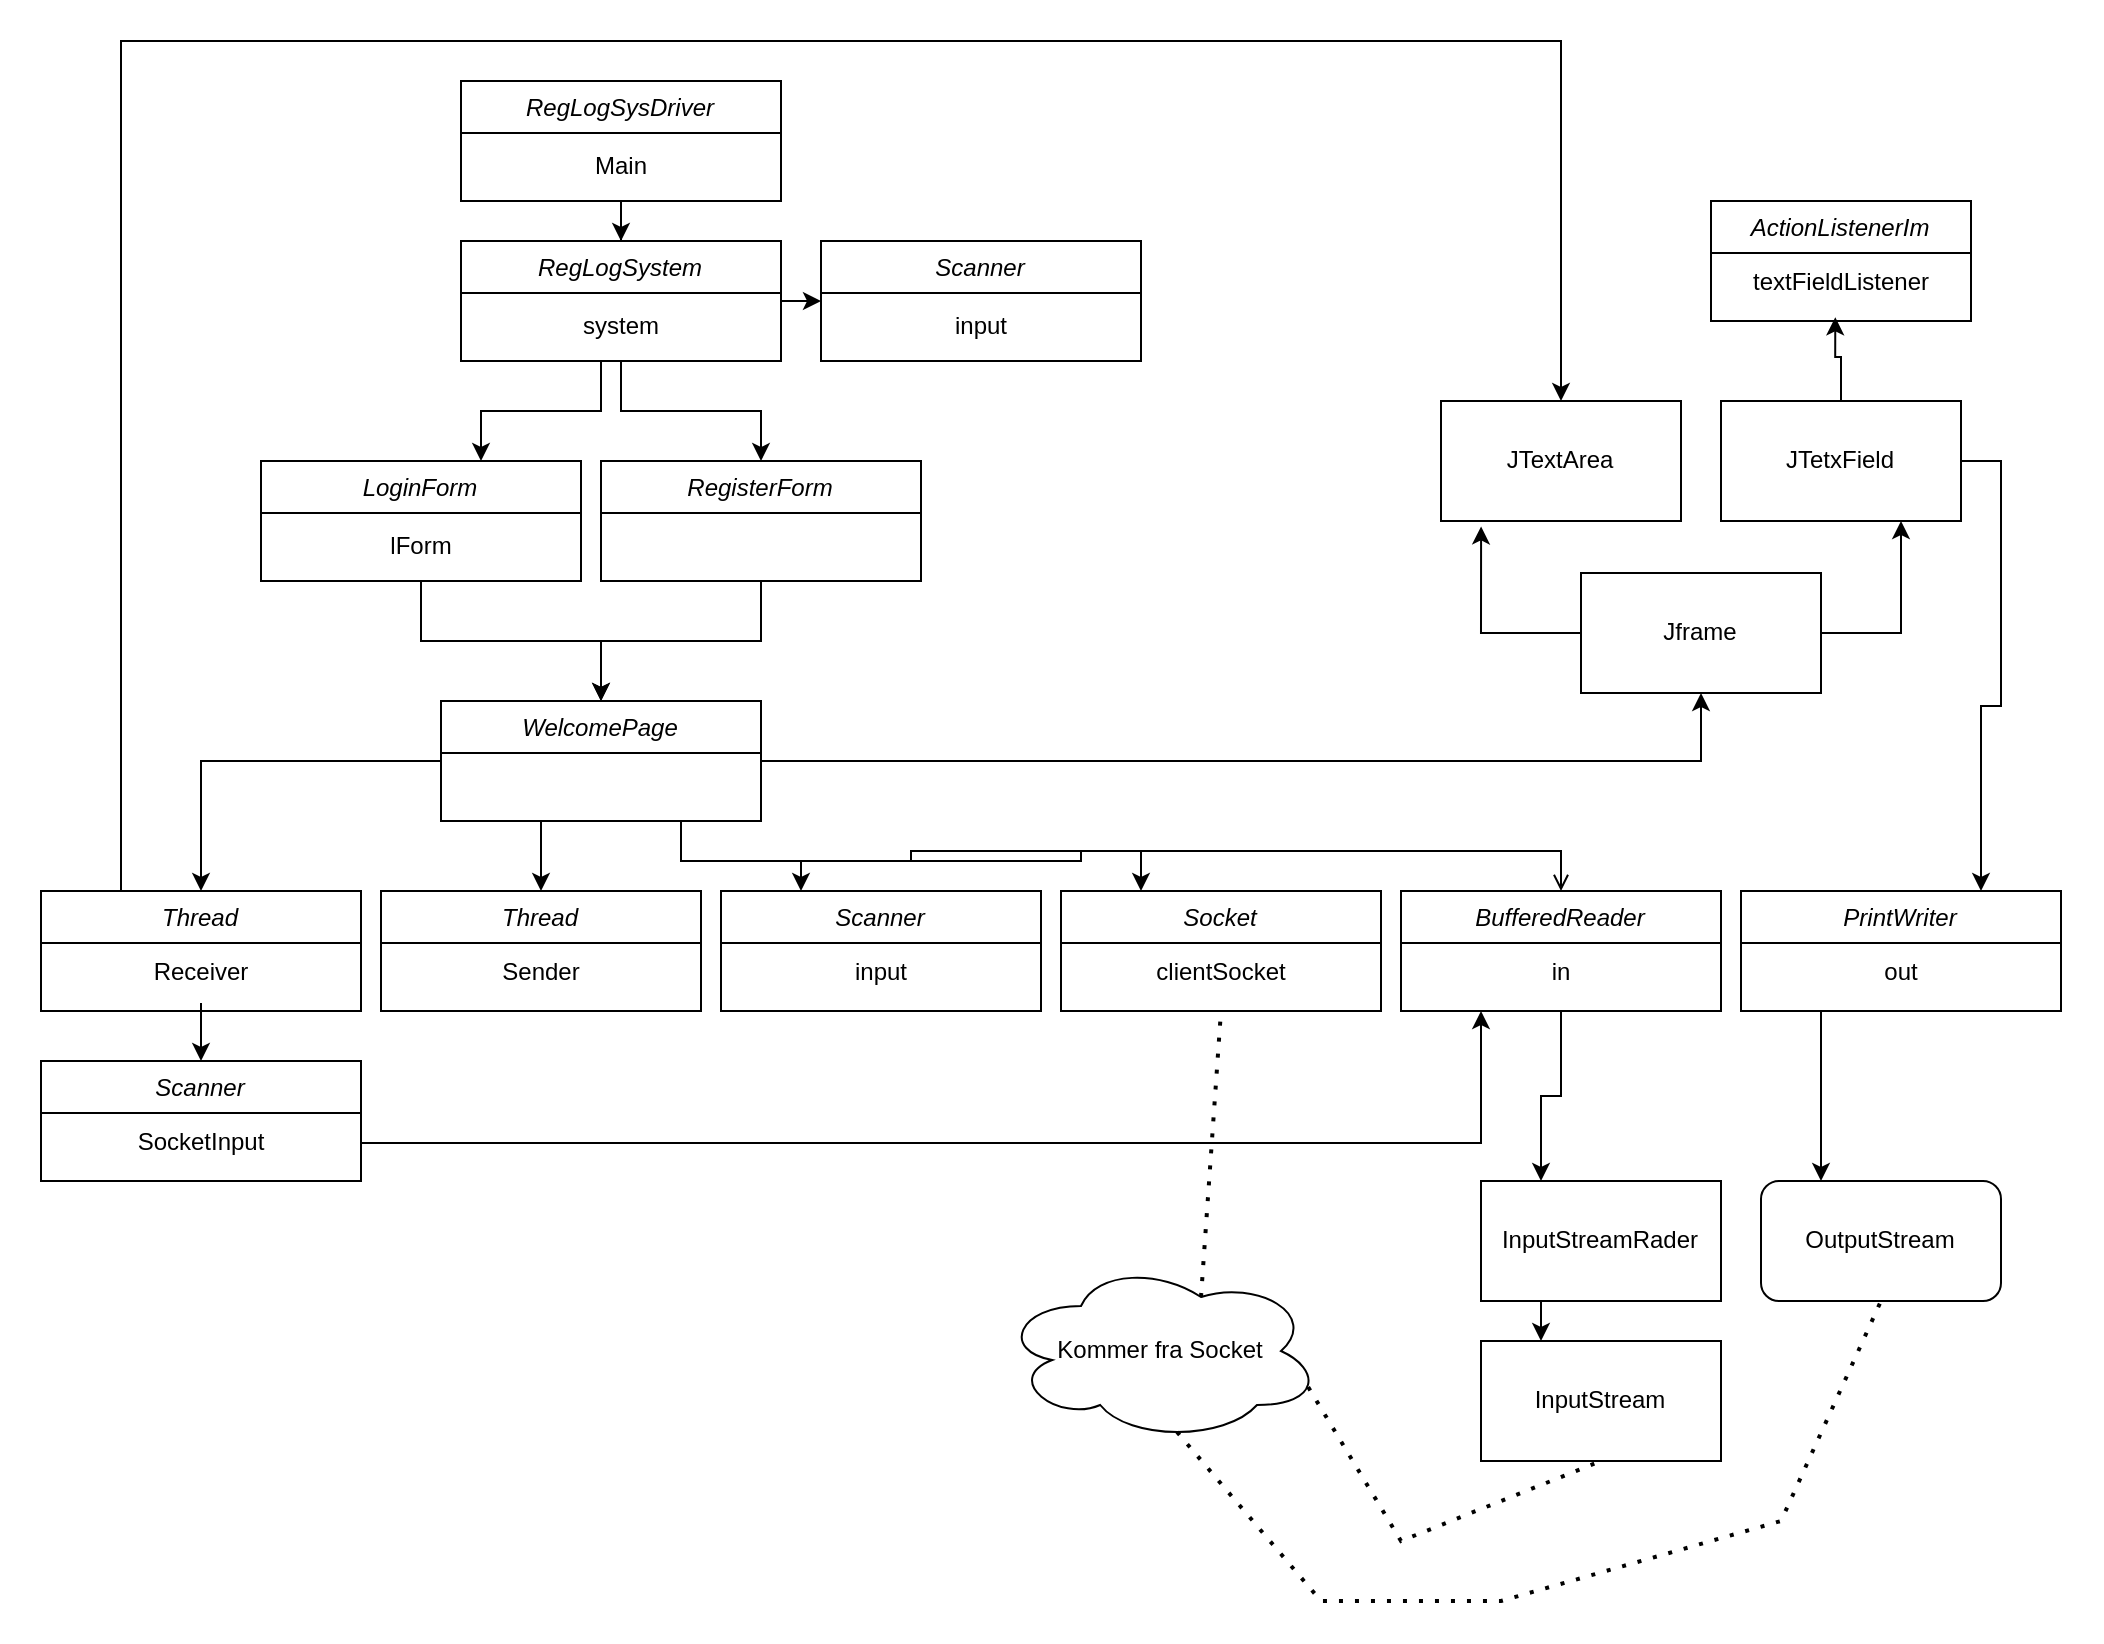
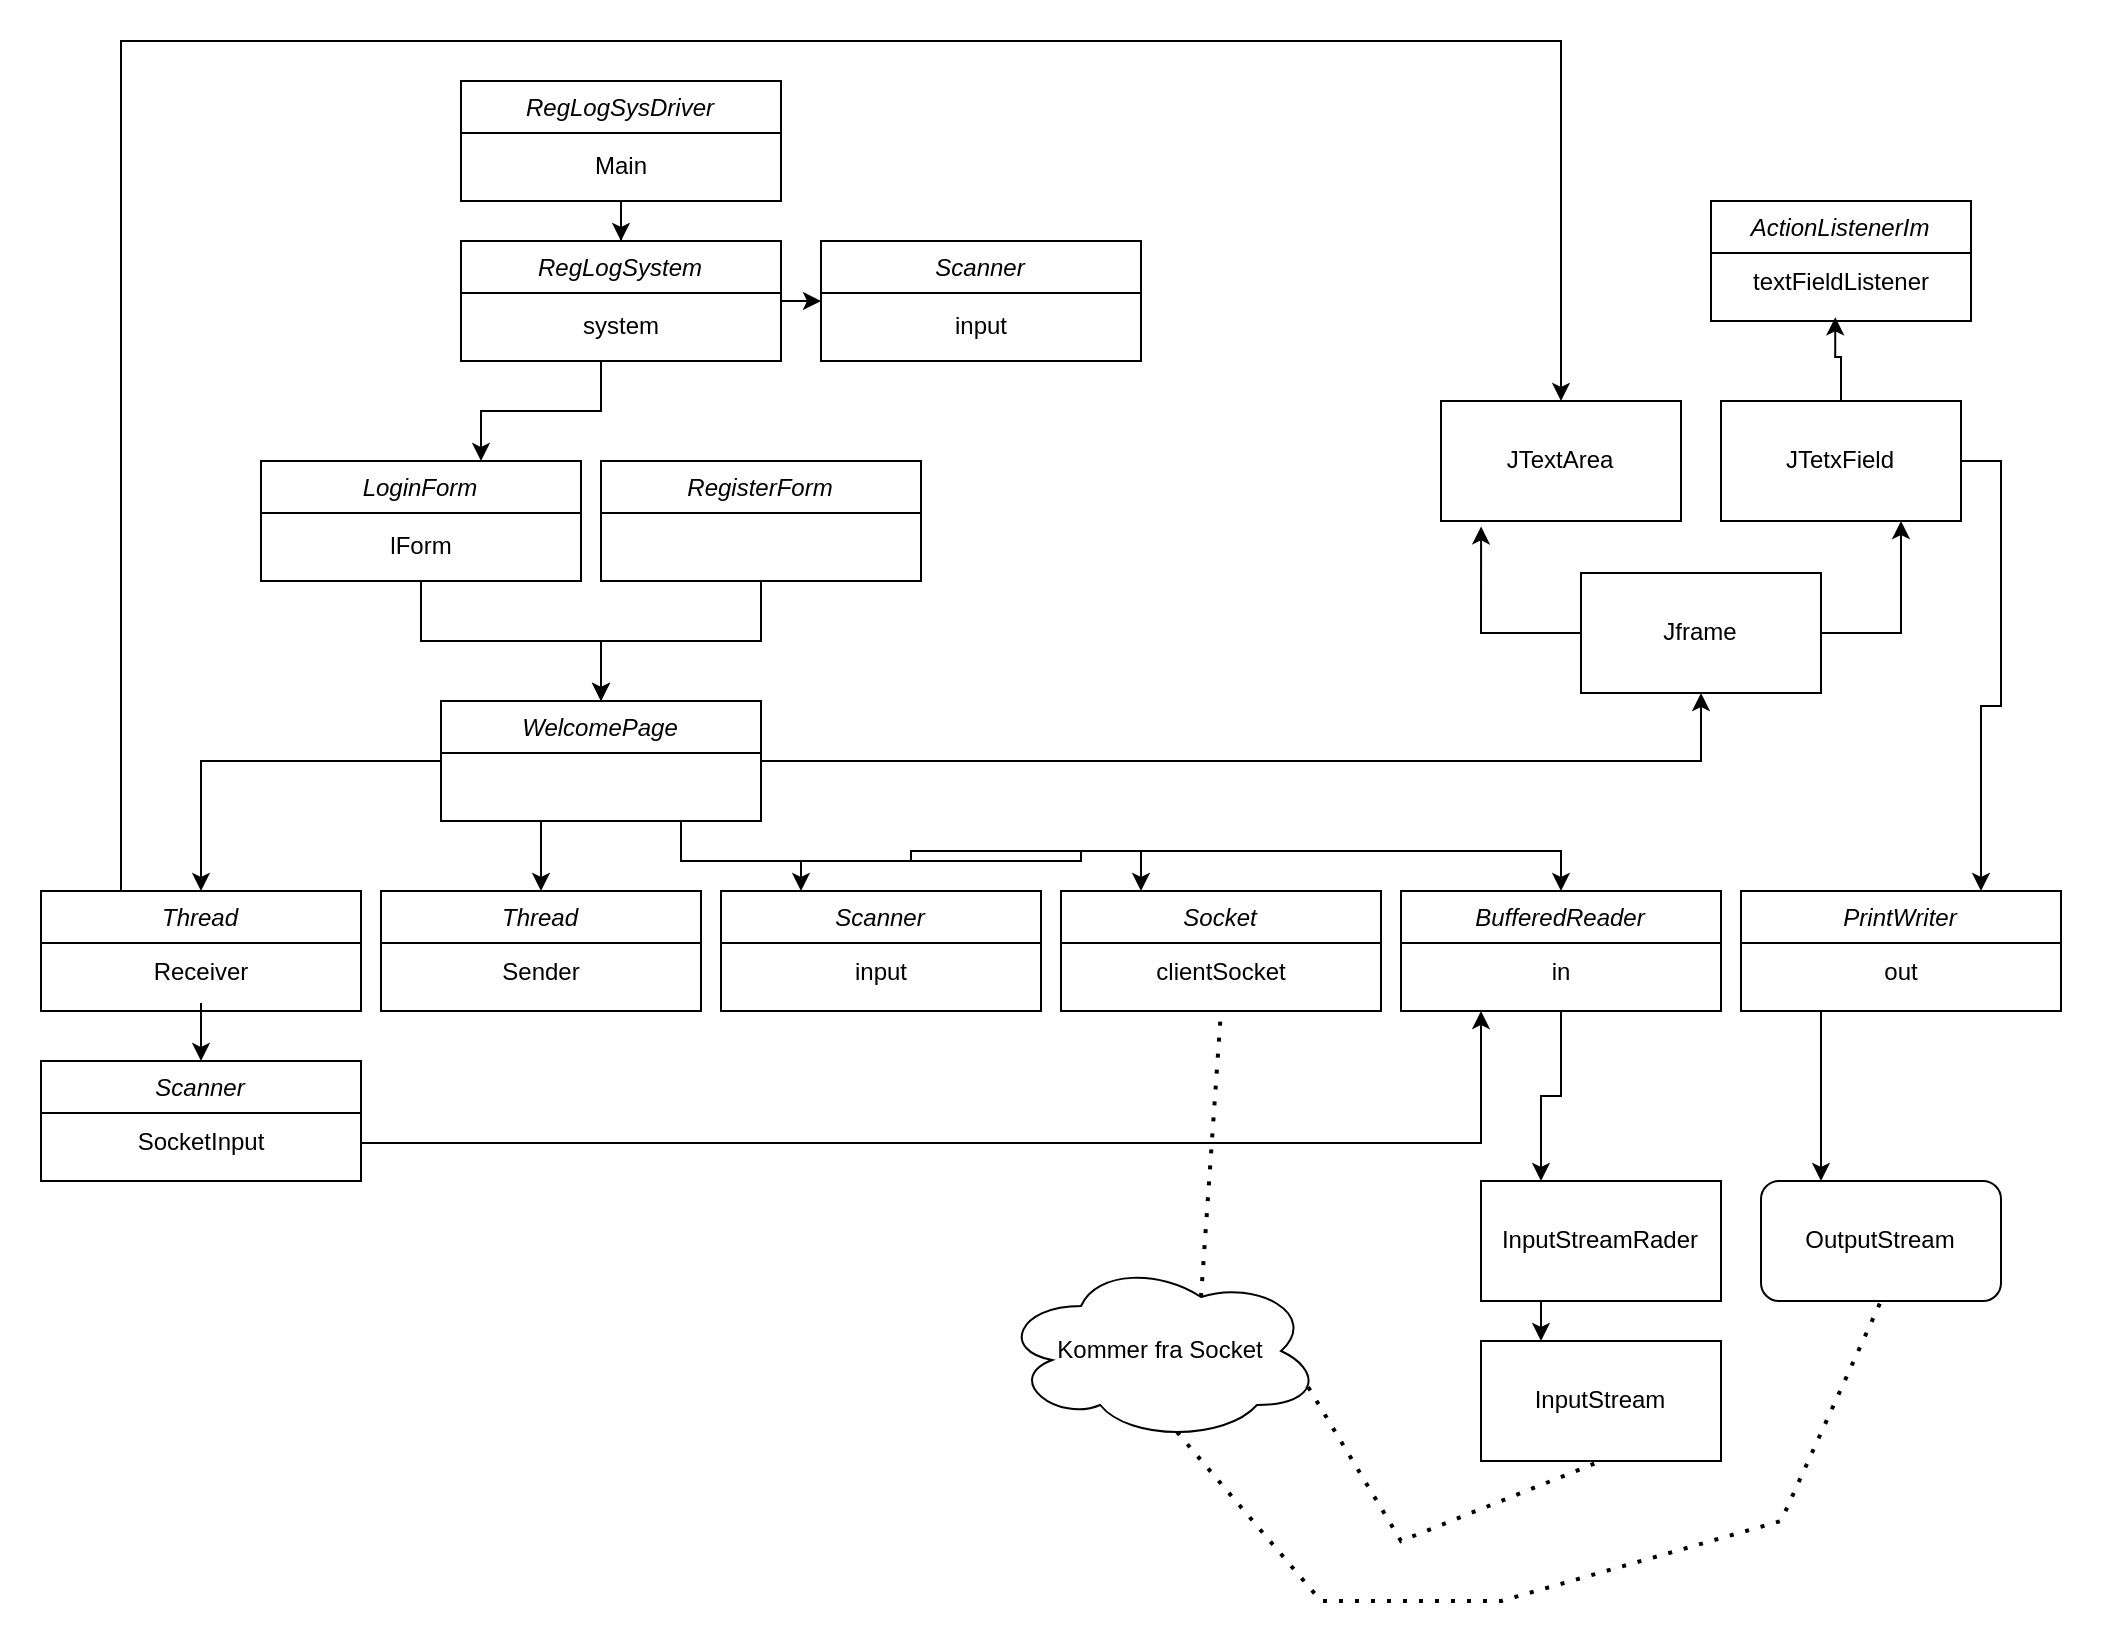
edge "RegLogSystem" -> "RegisterForm": removed
edge "WelcomePage" -> "BufferedReader": arrowhead open -> classic
